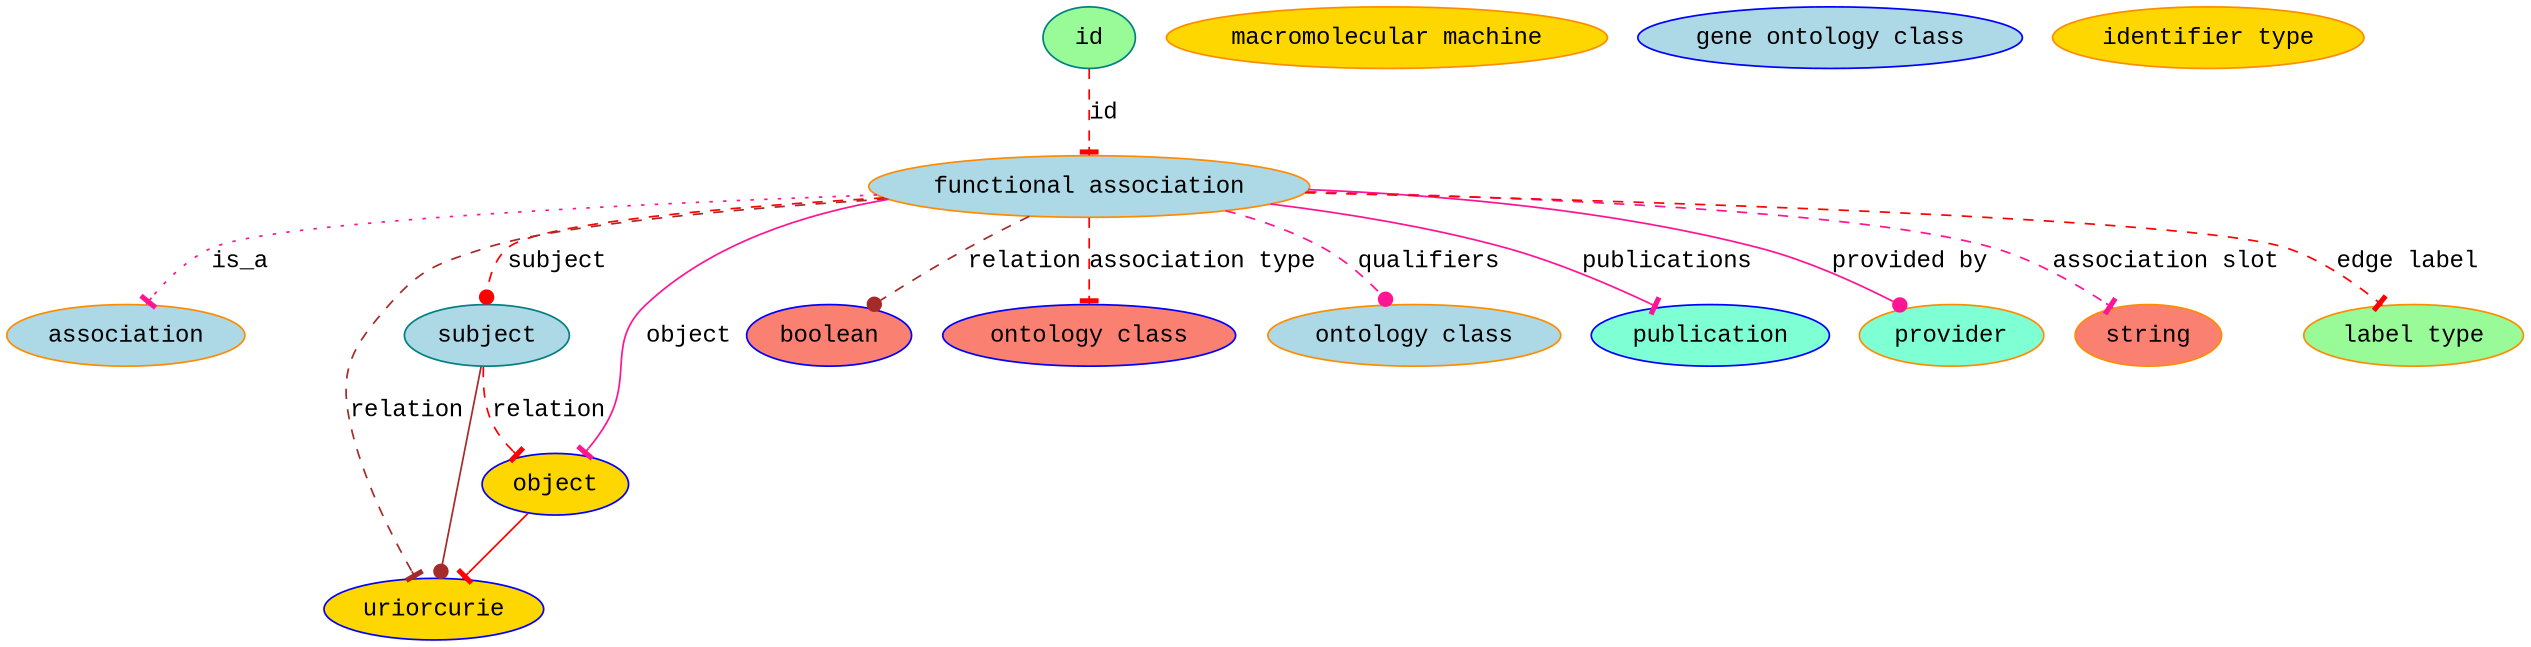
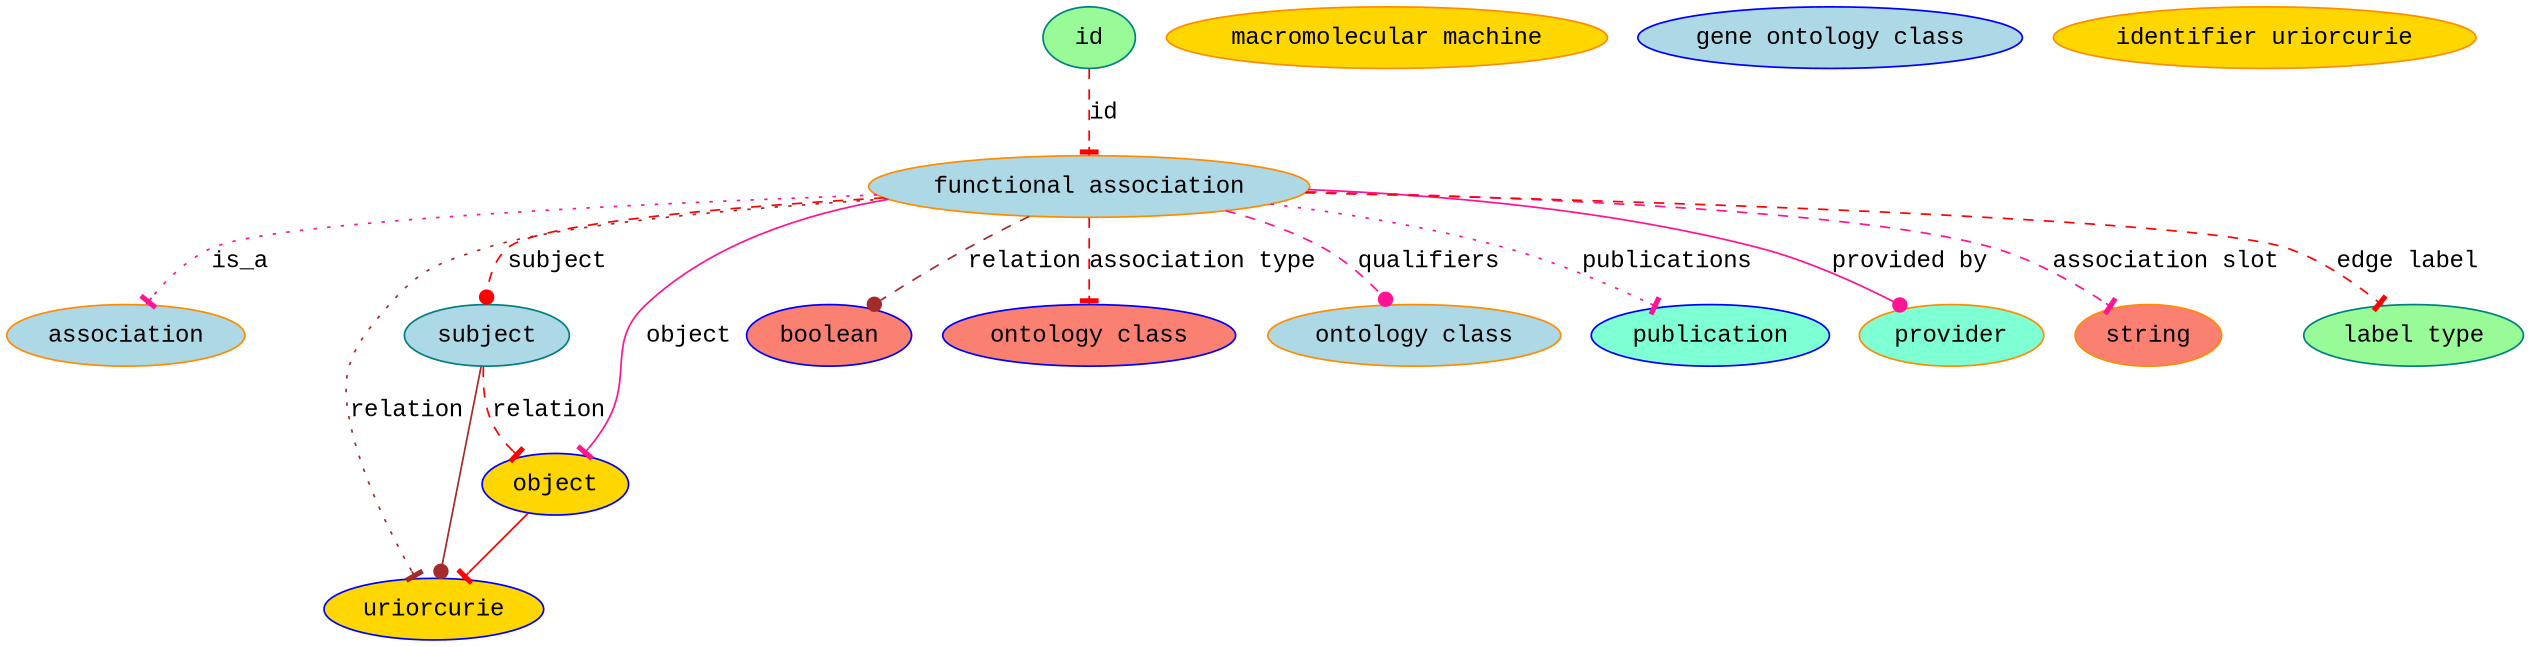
node "identifier type": label "identifier type" -> "identifier uriorcurie"
edge "functional association" -> "publication": style solid -> dotted
edge "functional association" -> "uriorcurie": style dashed -> dotted
node "label type": color darkorange -> teal
